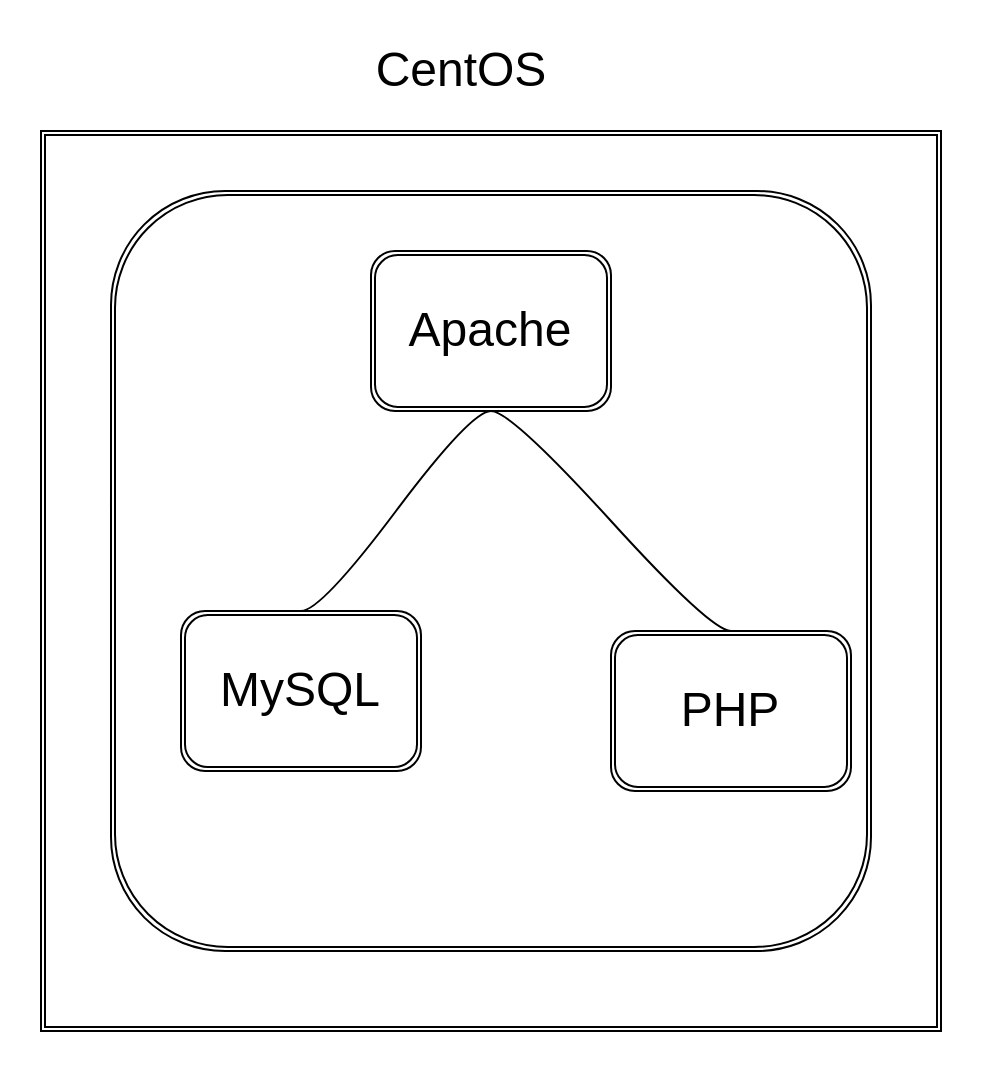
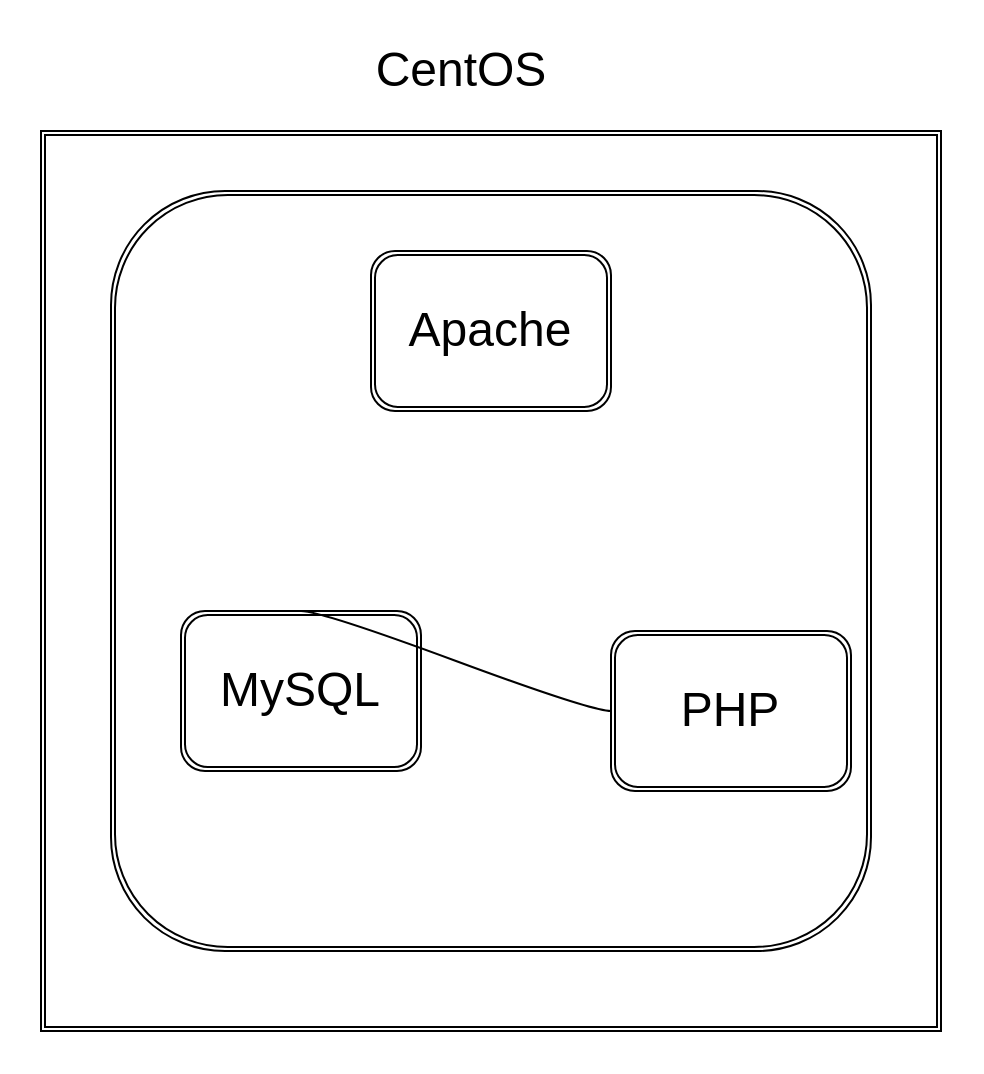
edge "Apache" -- "MySQL": now "PHP" -- "MySQL"
edge "Apache" -- "PHP": removed
